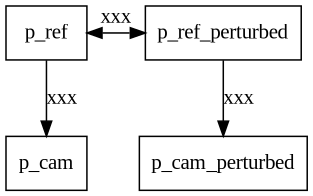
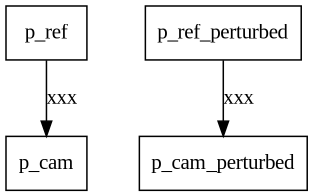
edge "p_ref" -- "p_ref_perturbed": removed, label "xxx"
